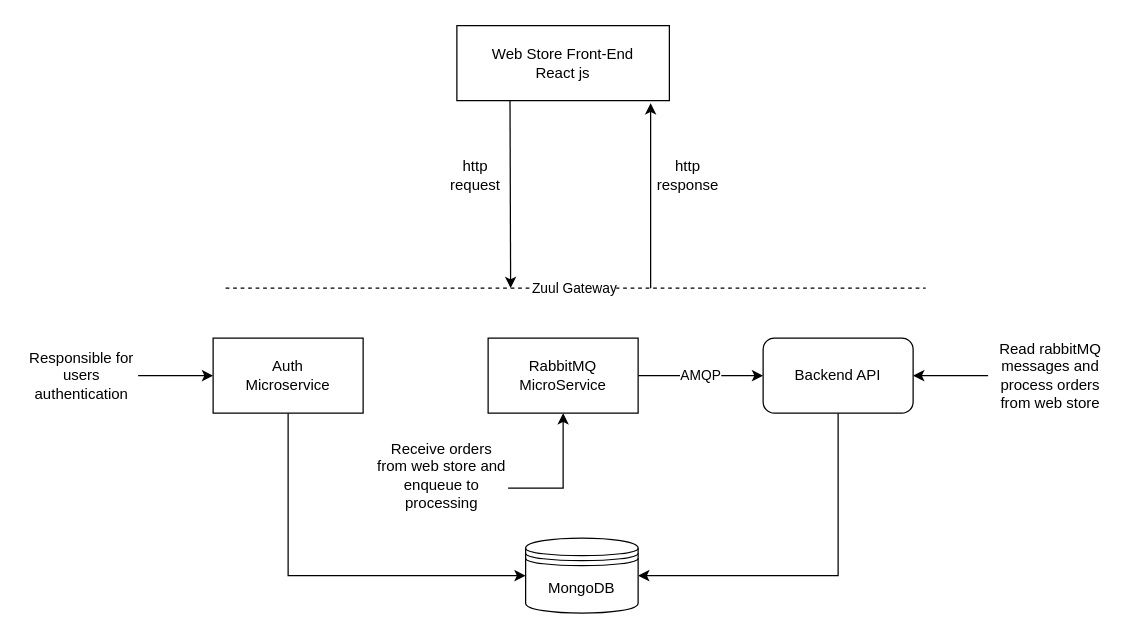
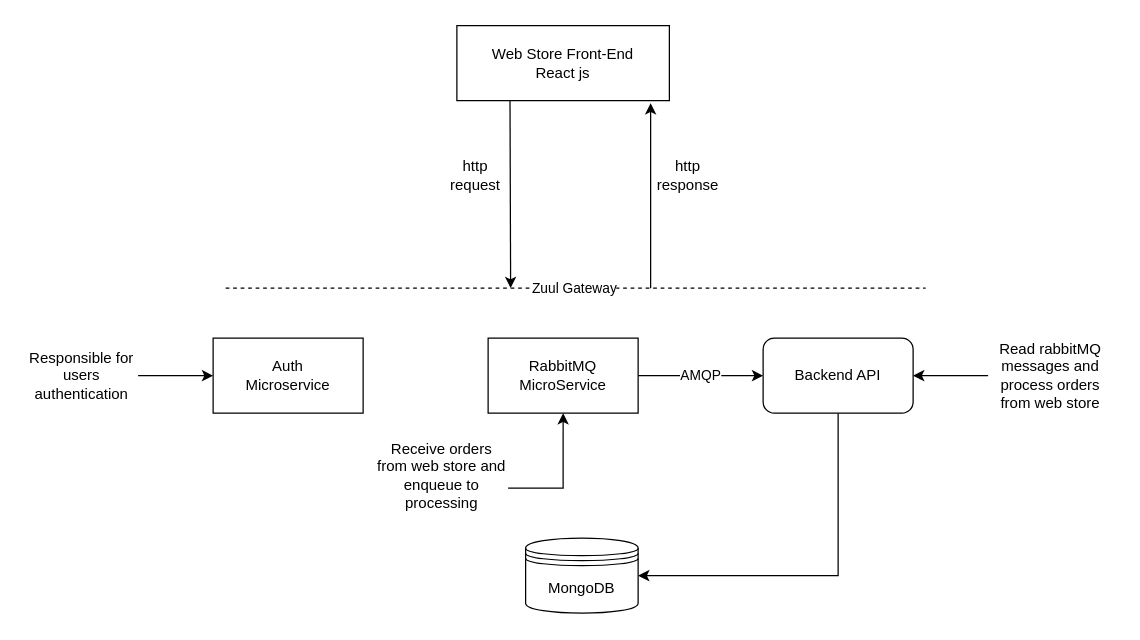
edge "Auth Microservice" -> "MongoDB": removed
